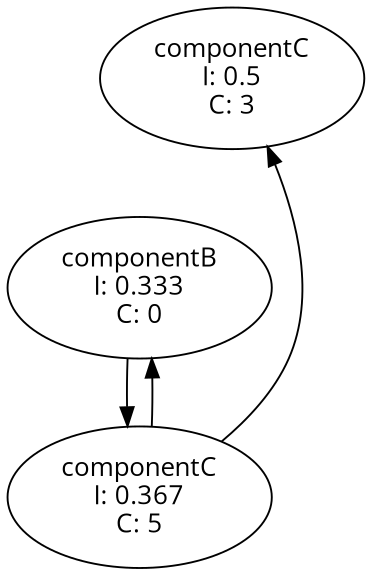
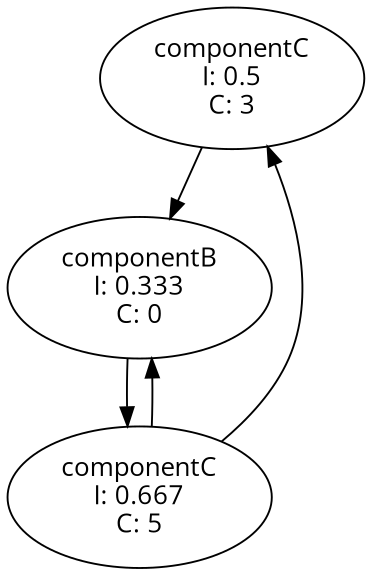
edge "componentC I: 0.5 C: 3" -> "componentB I: 0.333 C: 0": added
node "componentC I: 0.367 C: 5": label "componentC I: 0.367 C: 5" -> "componentC I: 0.667 C: 5"
